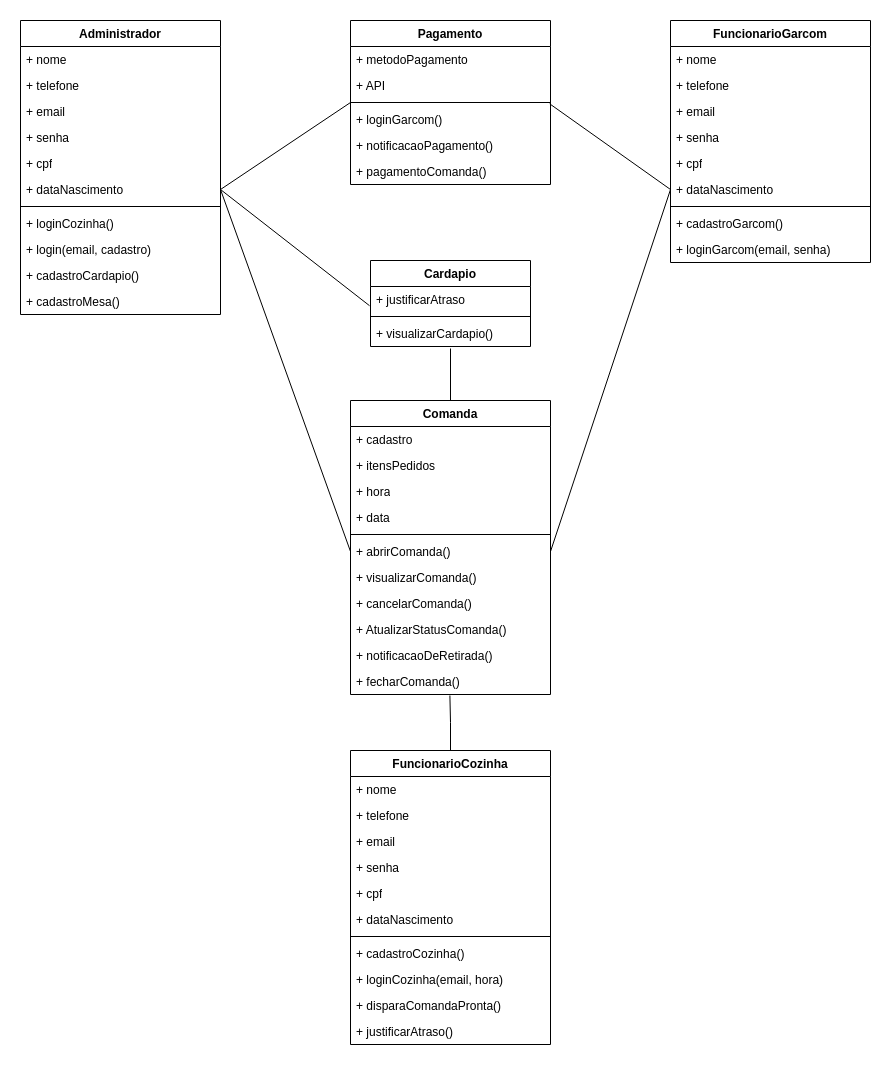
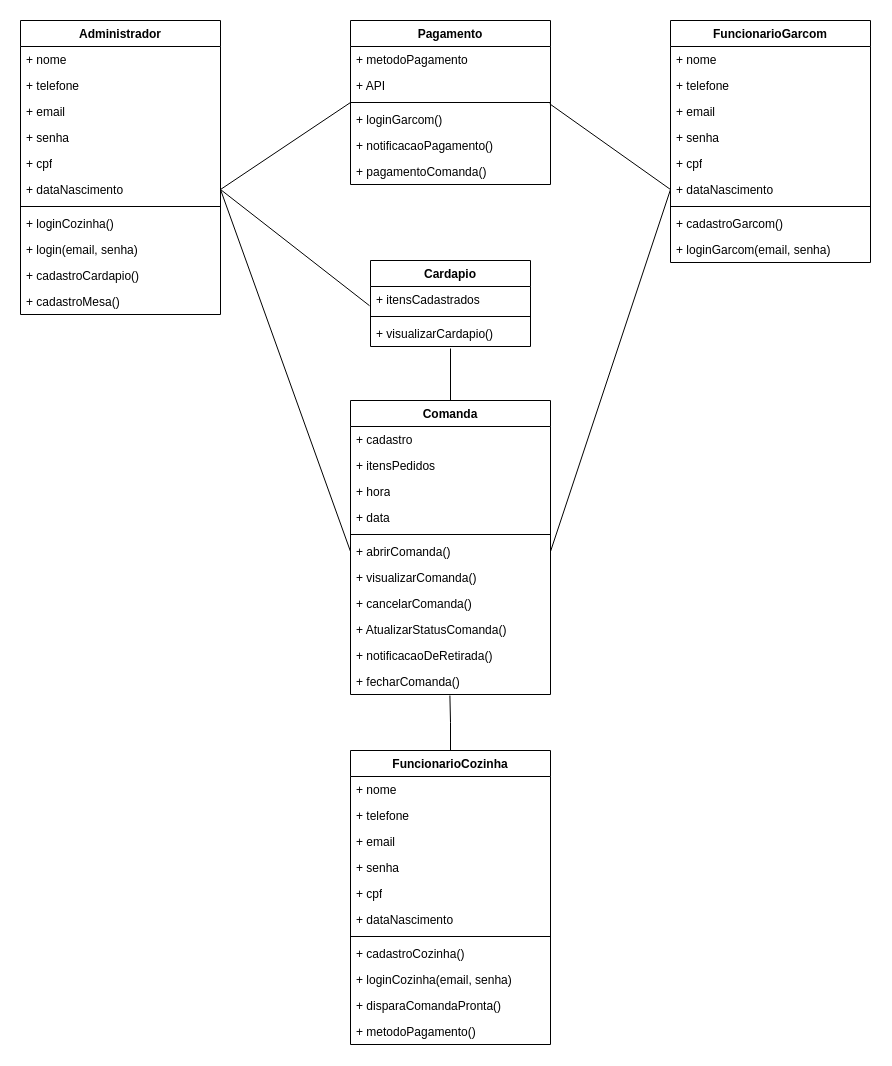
node "+ login(email, cadastro)": label "+ login(email, cadastro)" -> "+ login(email, senha)"
node "+ justificarAtraso": label "+ justificarAtraso" -> "+ itensCadastrados"
node "+ loginCozinha(email, hora)": label "+ loginCozinha(email, hora)" -> "+ loginCozinha(email, senha)"
node "+ justificarAtraso()": label "+ justificarAtraso()" -> "+ metodoPagamento()"
